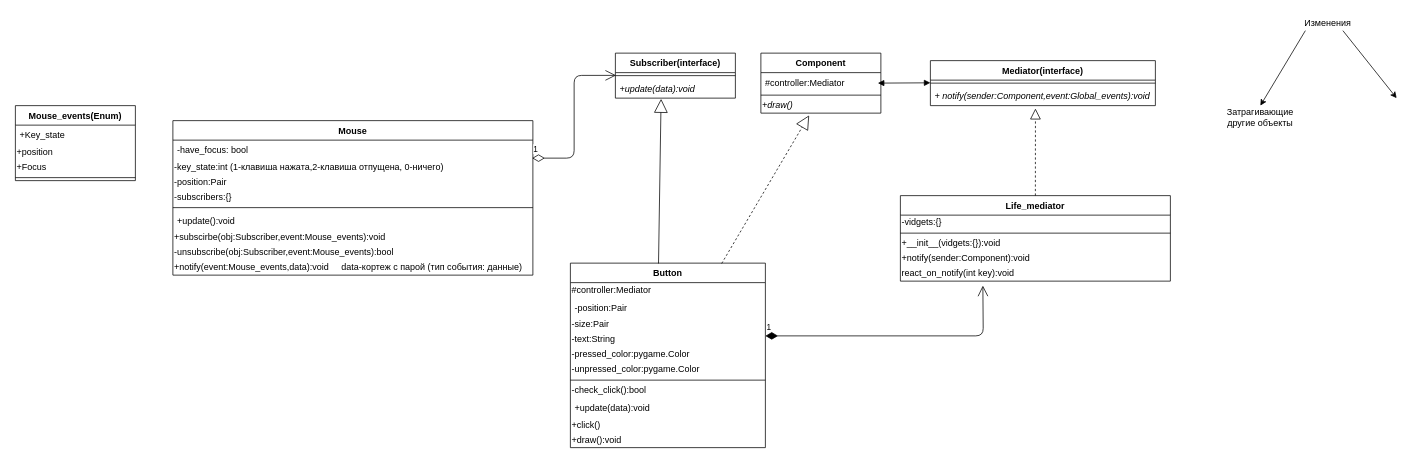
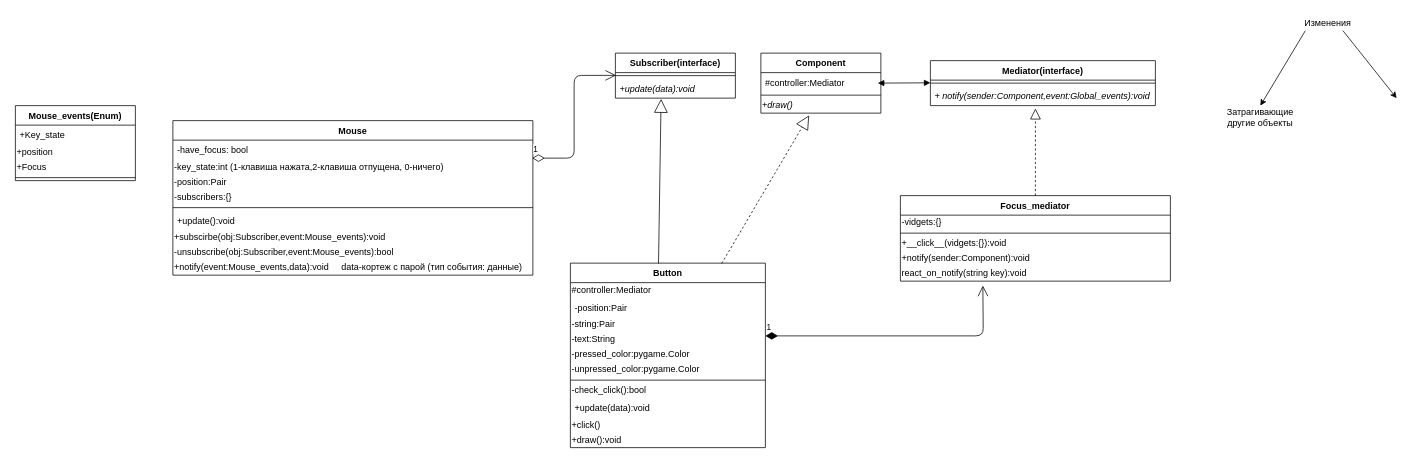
node "Life_mediator": label "Life_mediator" -> "Focus_mediator"
node "+__init__(vidgets:{}):void": label "+__init__(vidgets:{}):void" -> "+__click__(vidgets:{}):void"
node "react_on_notify(int key):void": label "react_on_notify(int key):void" -> "react_on_notify(string key):void"
node "-size:Pair": label "-size:Pair" -> "-string:Pair"
